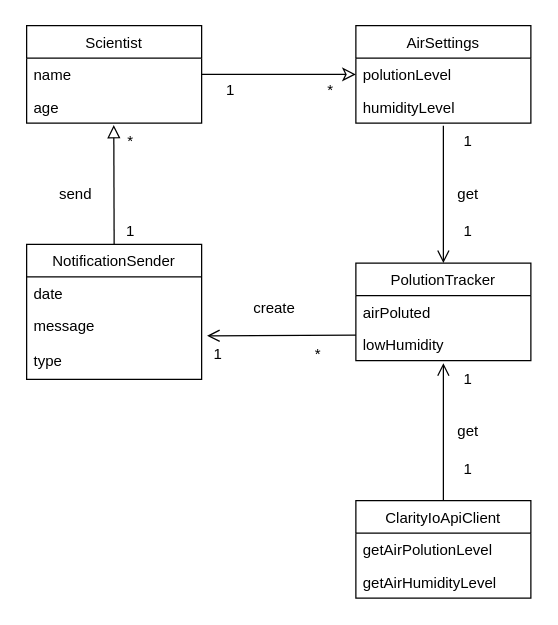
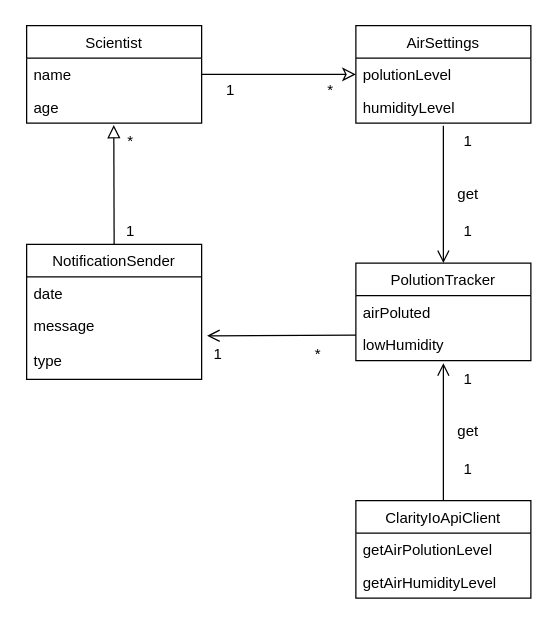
node "send": removed
node "create": removed
